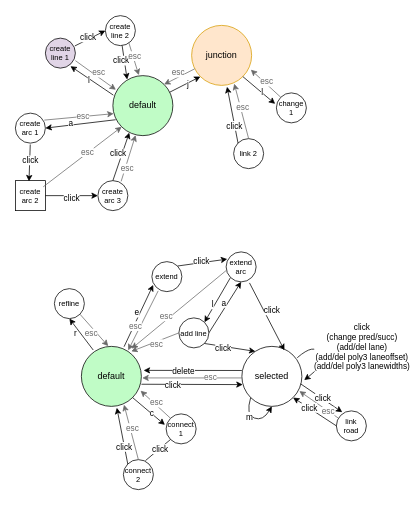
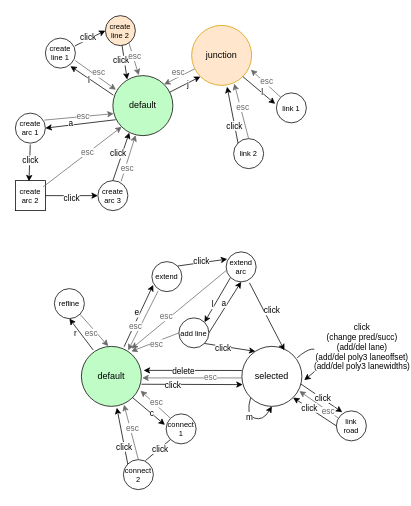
node "create line 2": fillcolor #ffffff -> #ffe6cc
node "create line 1": fillcolor #e1d5e7 -> #ffffff
node "change 1": label "change 1" -> "link 1"
